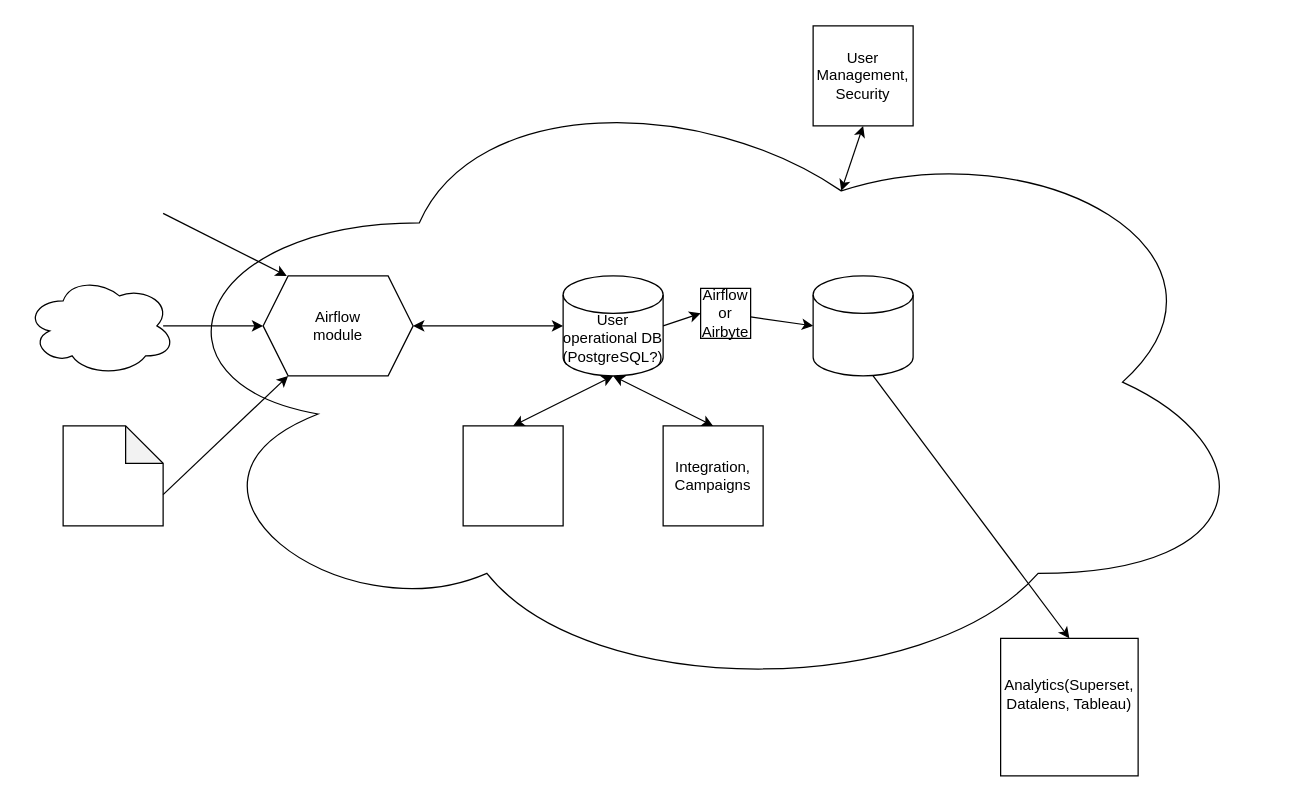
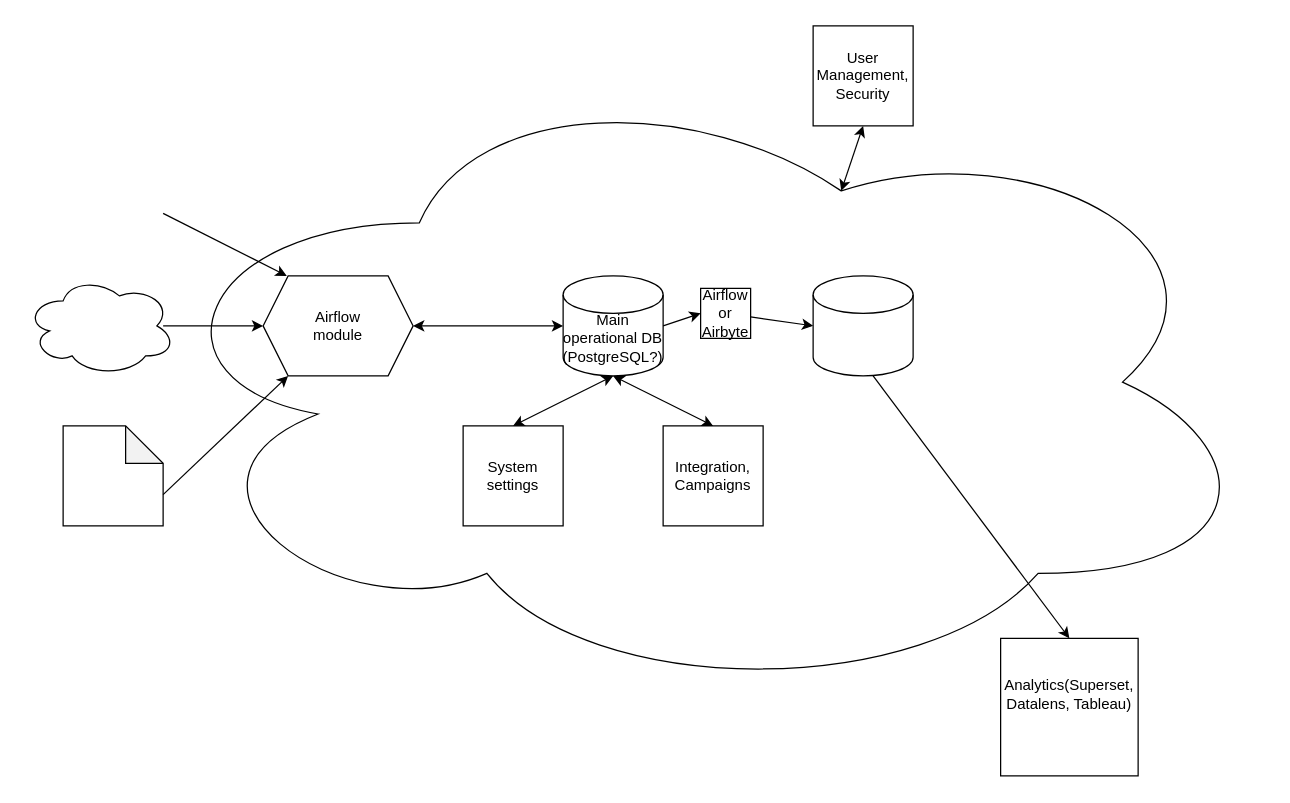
node "User operational DB (PostgreSQL?)": label "User operational DB (PostgreSQL?)" -> "Main operational DB (PostgreSQL?)"
node "System settings": added
